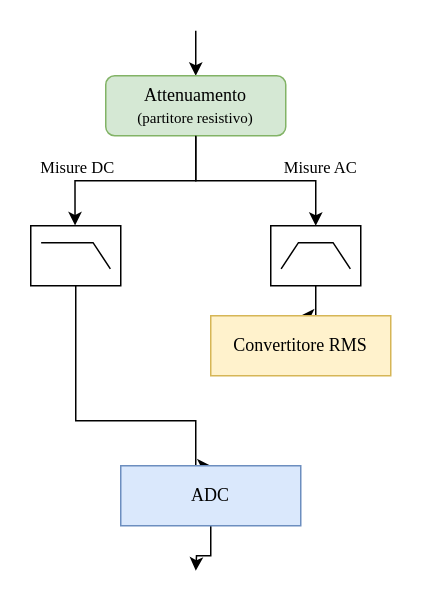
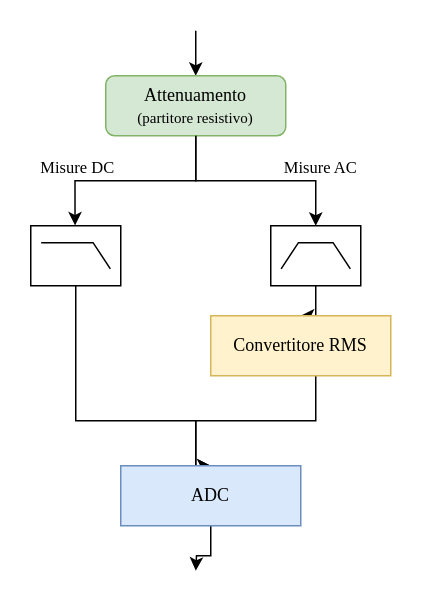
edge "Convertitore RMS" -> "ADC": added
